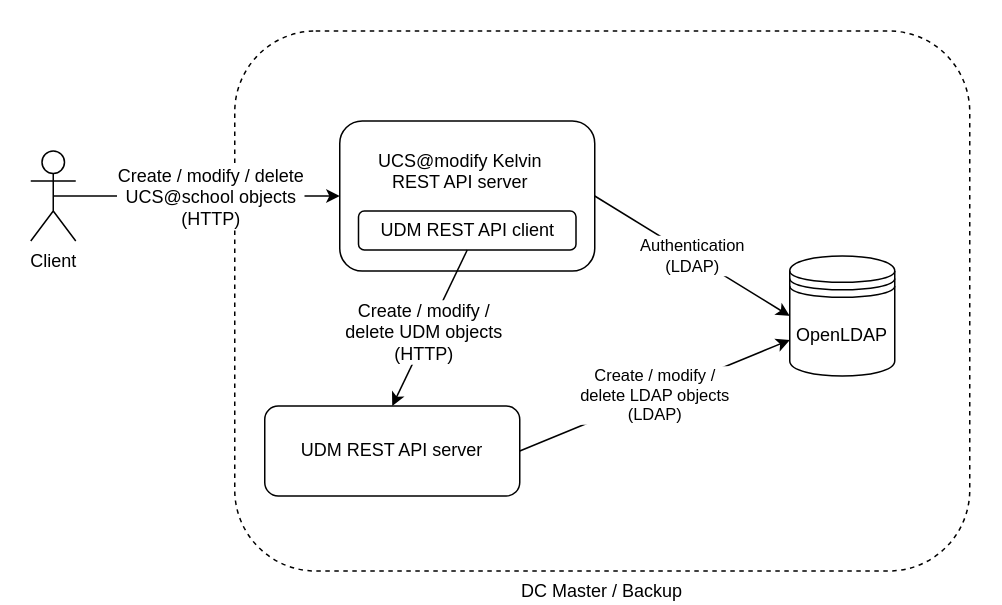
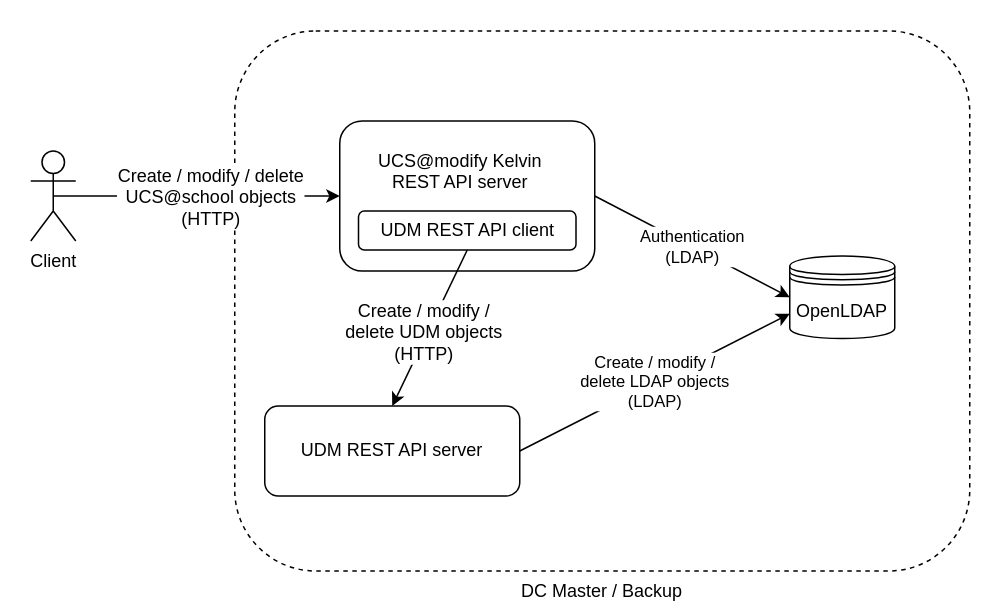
node "OpenLDAP": size 105x120 -> 105x83
